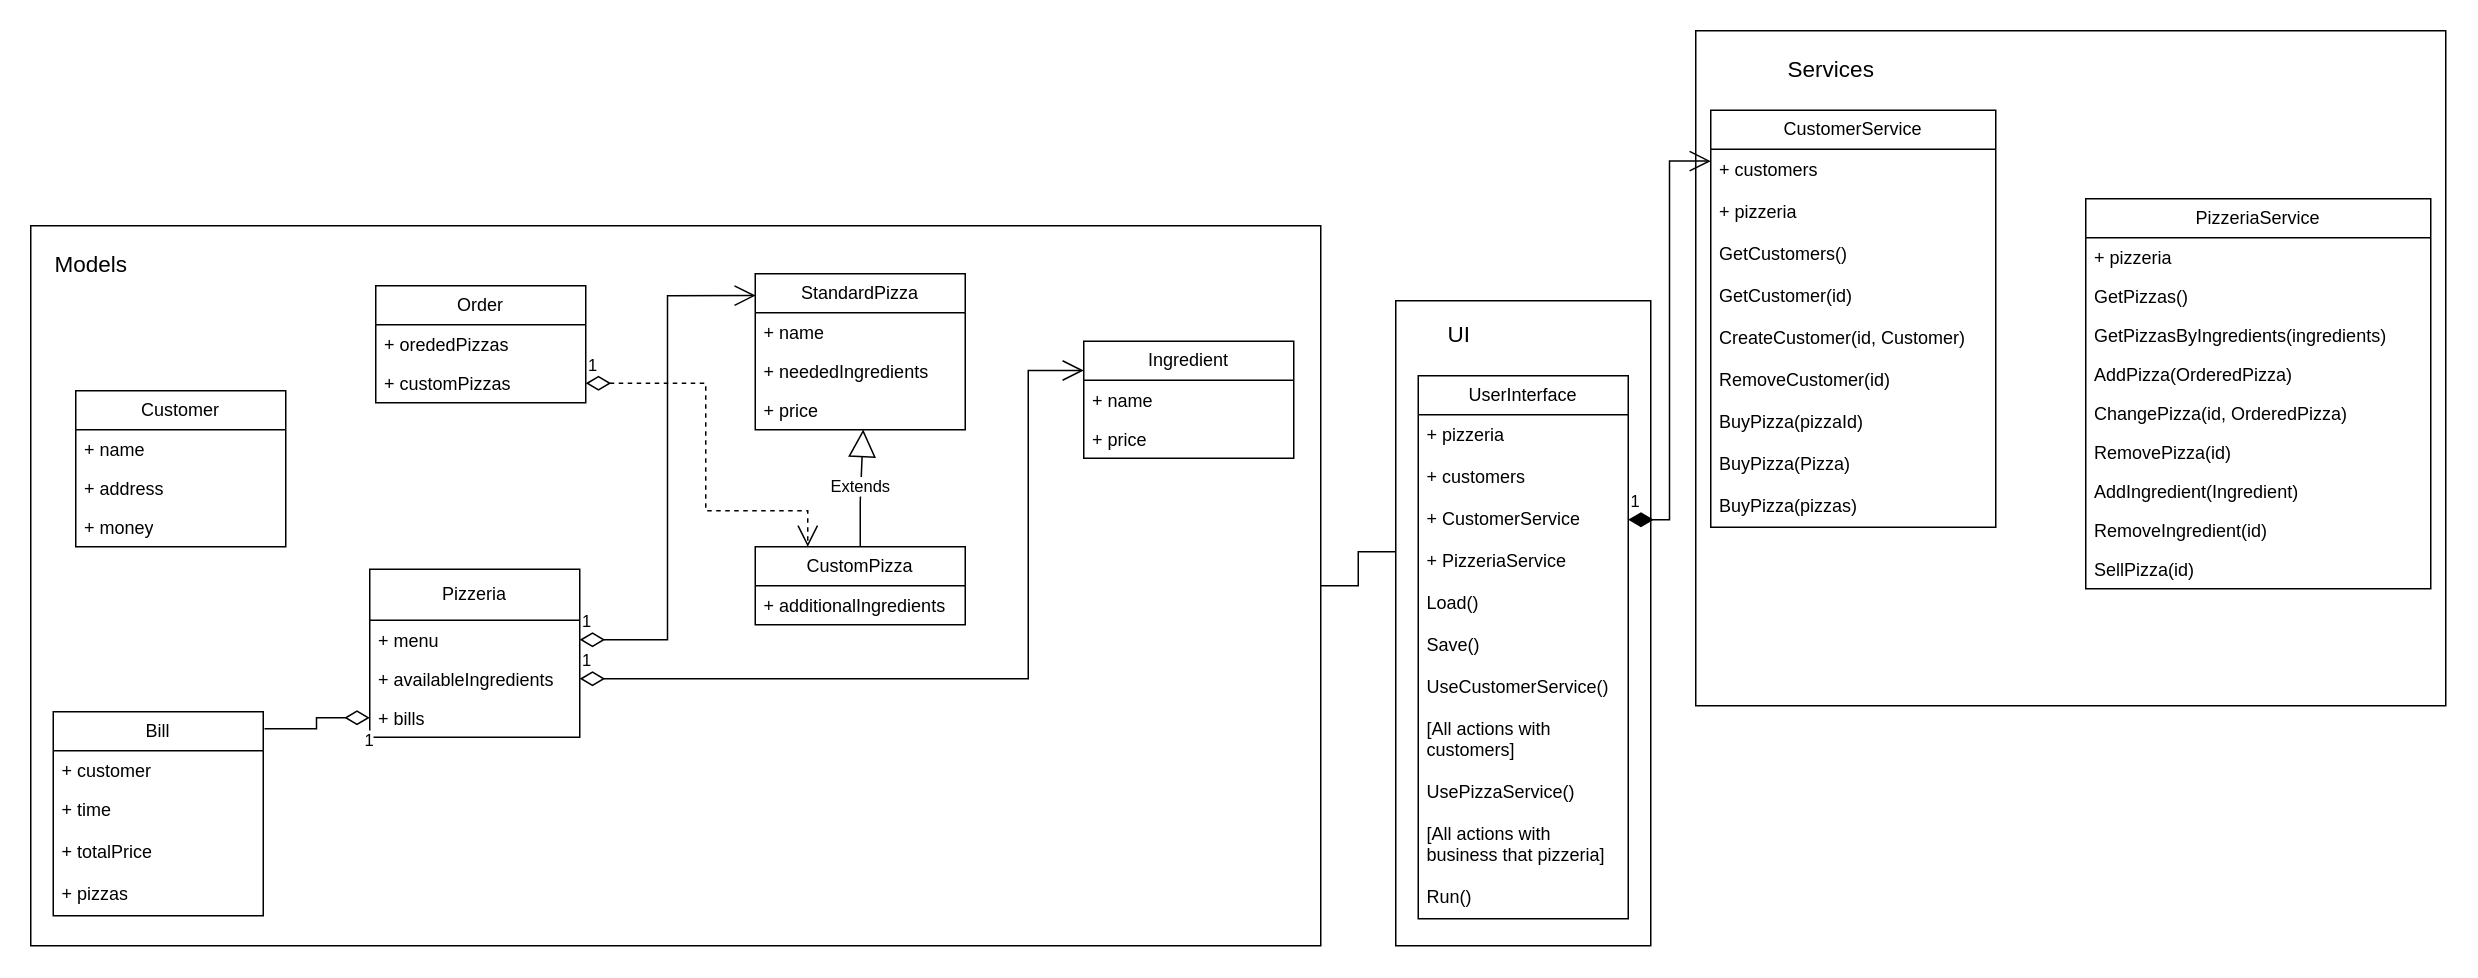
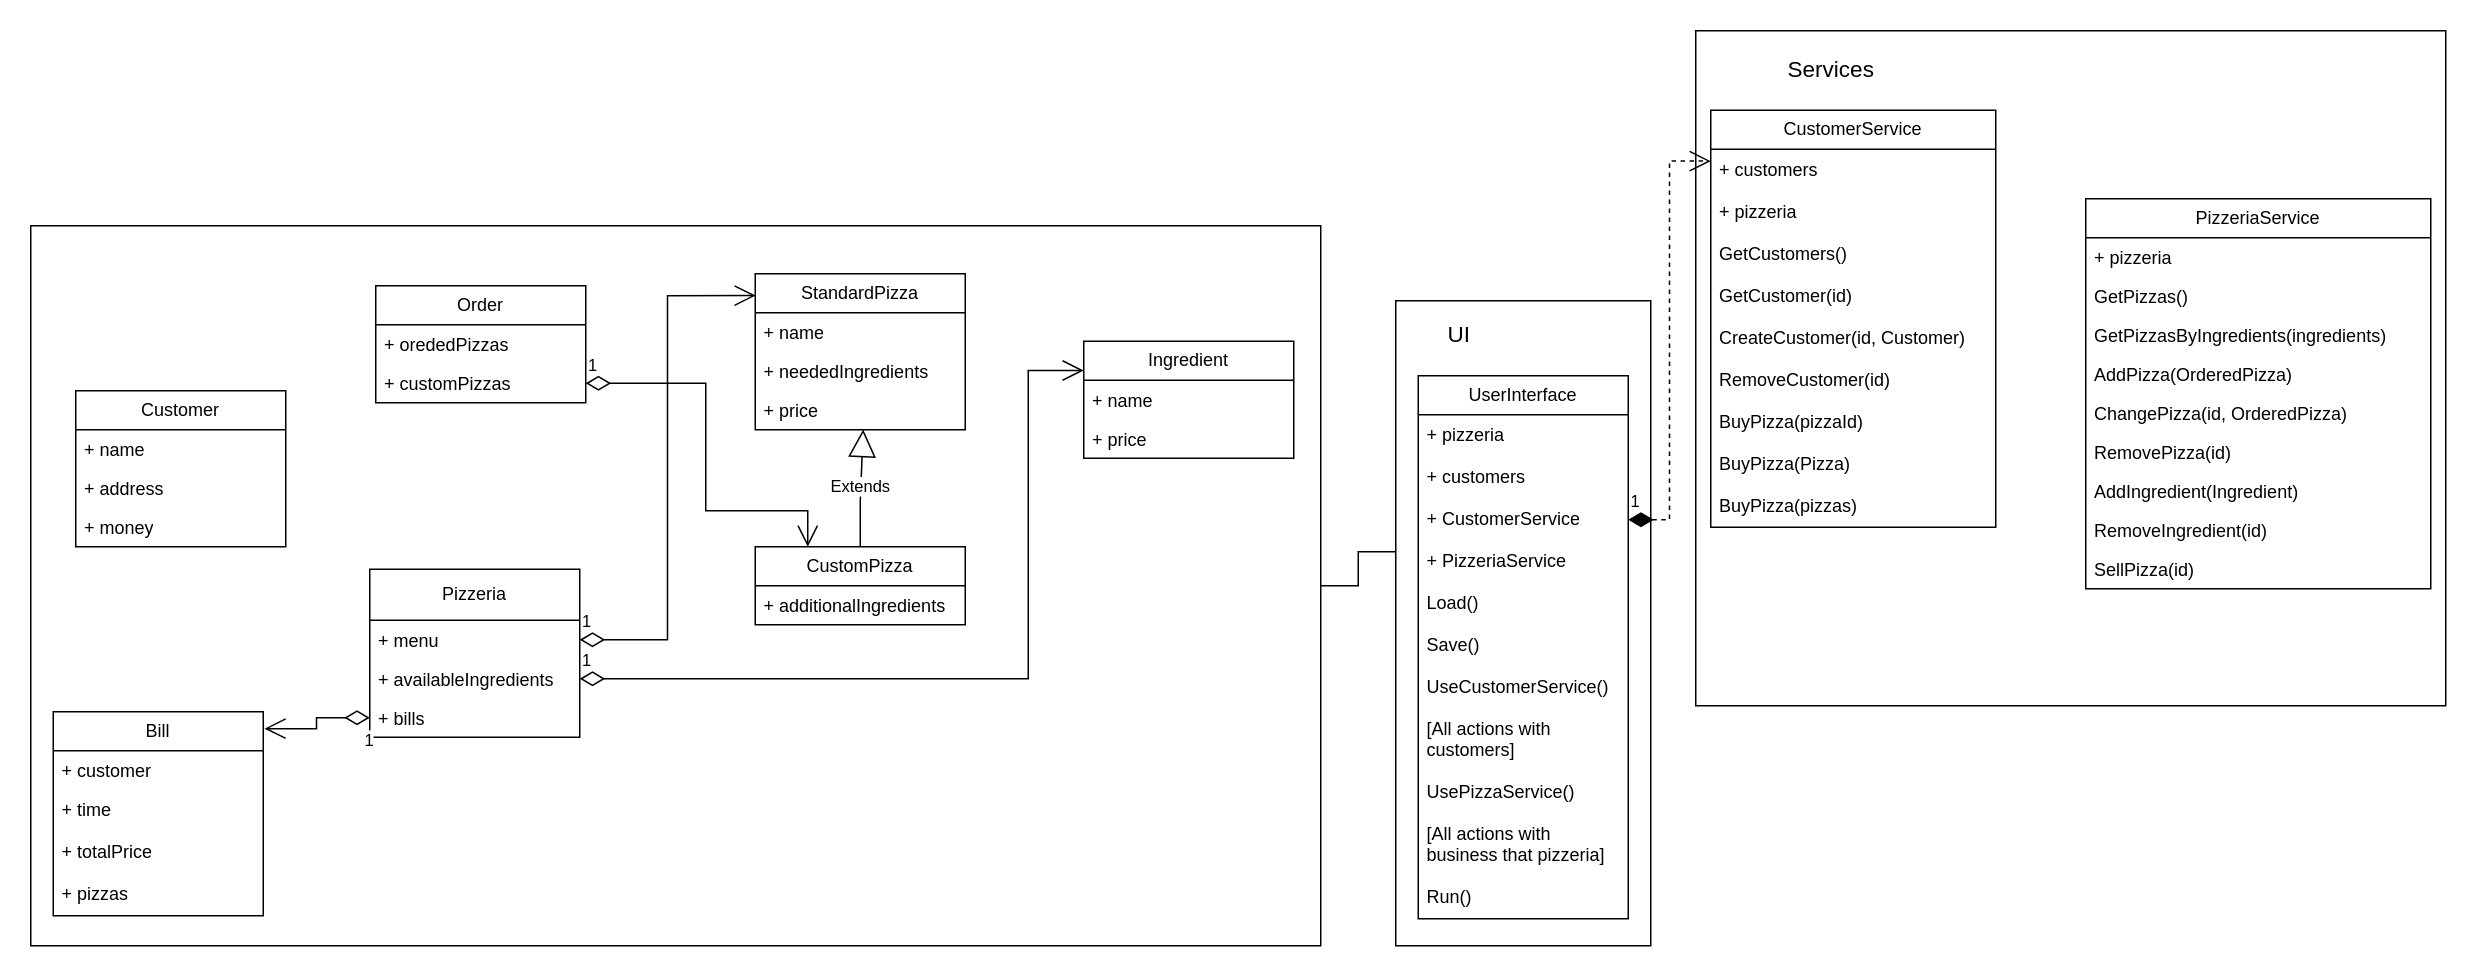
node "Models": removed
edge "CustomerService" -- "+ CustomerService": style solid -> dashed
edge "+ customPizzas" -- "CustomPizza": style dashed -> solid
edge "Bill" -> "+ bills": arrowhead none -> open
